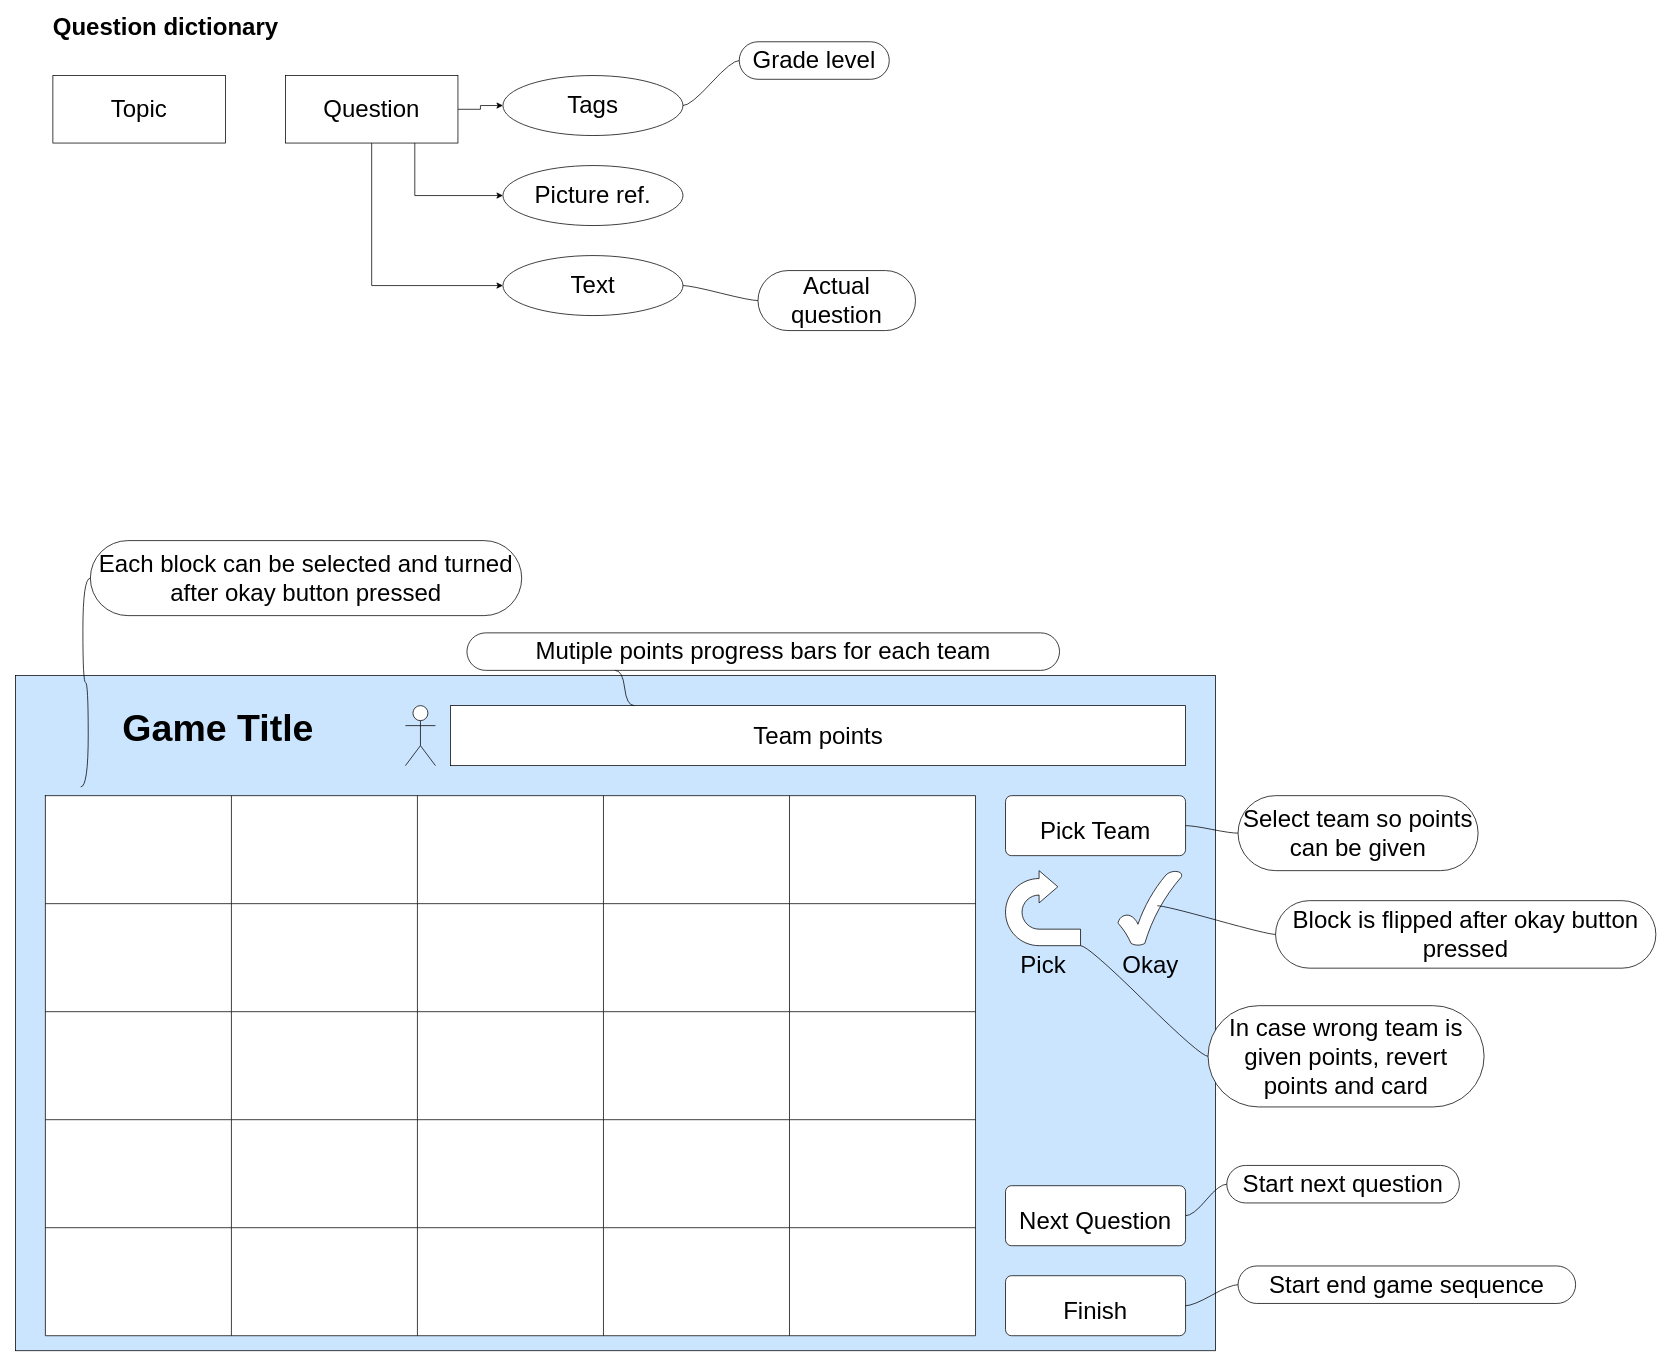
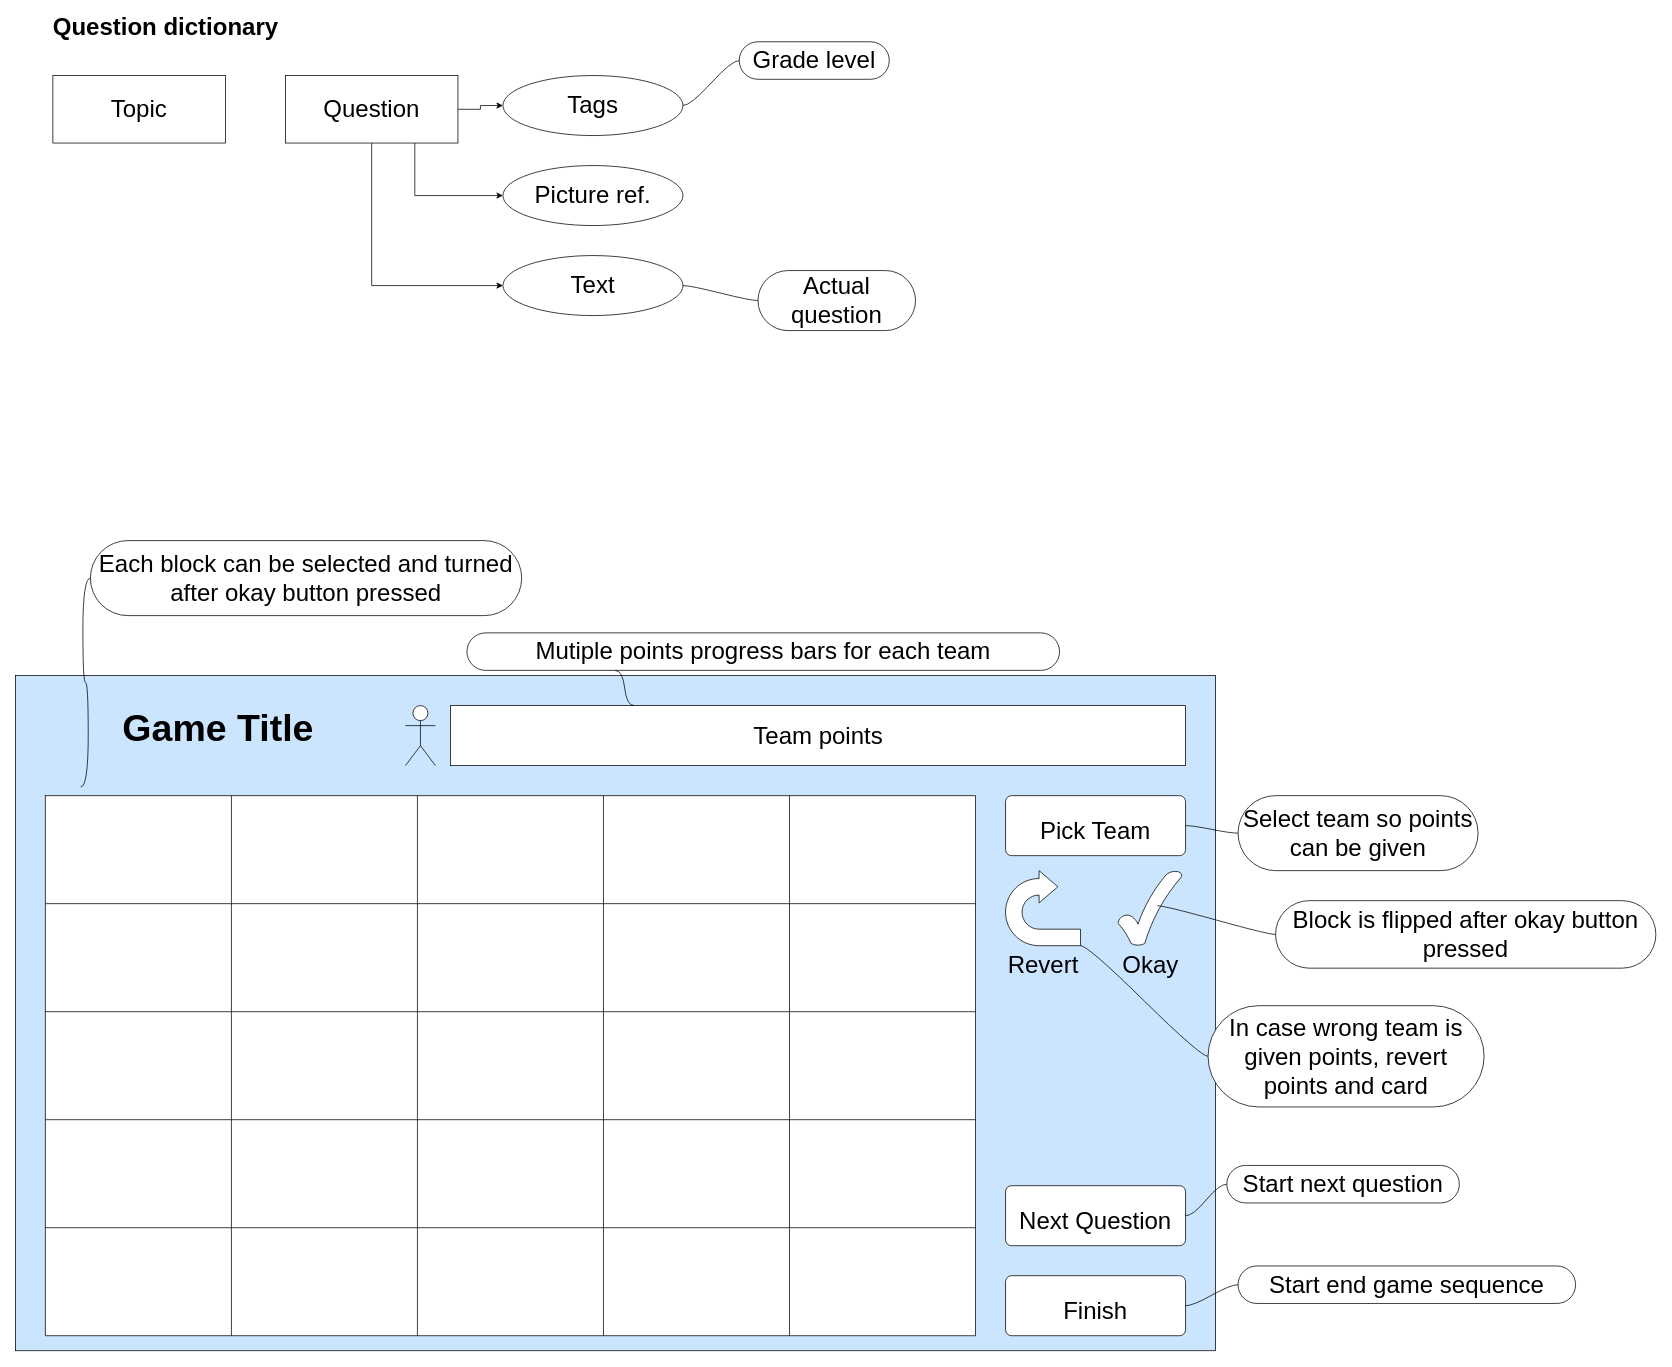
node "Pick": label "Pick" -> "Revert"
